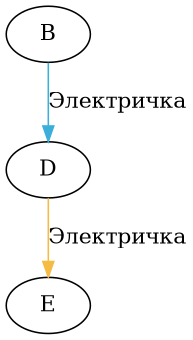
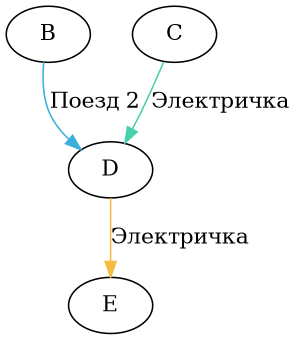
node "C": added
edge "B" -> "D": label "Электричка" -> "Поезд 2"
